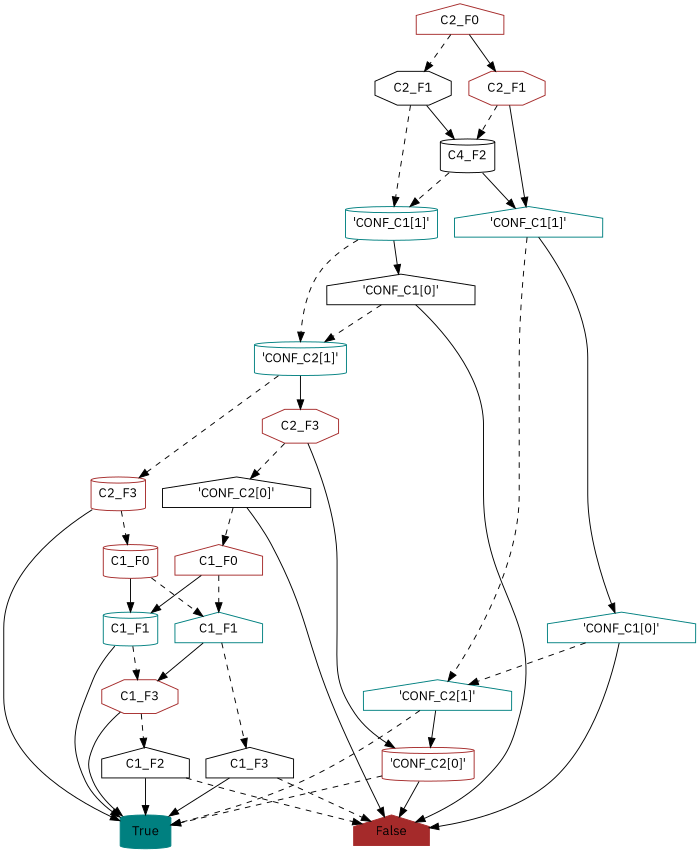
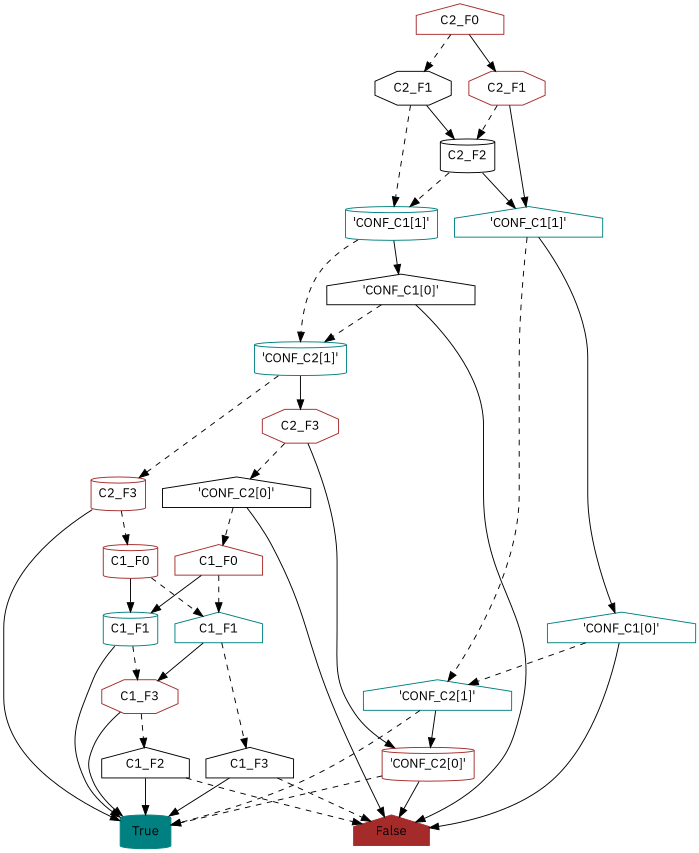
node "C4_F2": label "C4_F2" -> "C2_F2"
